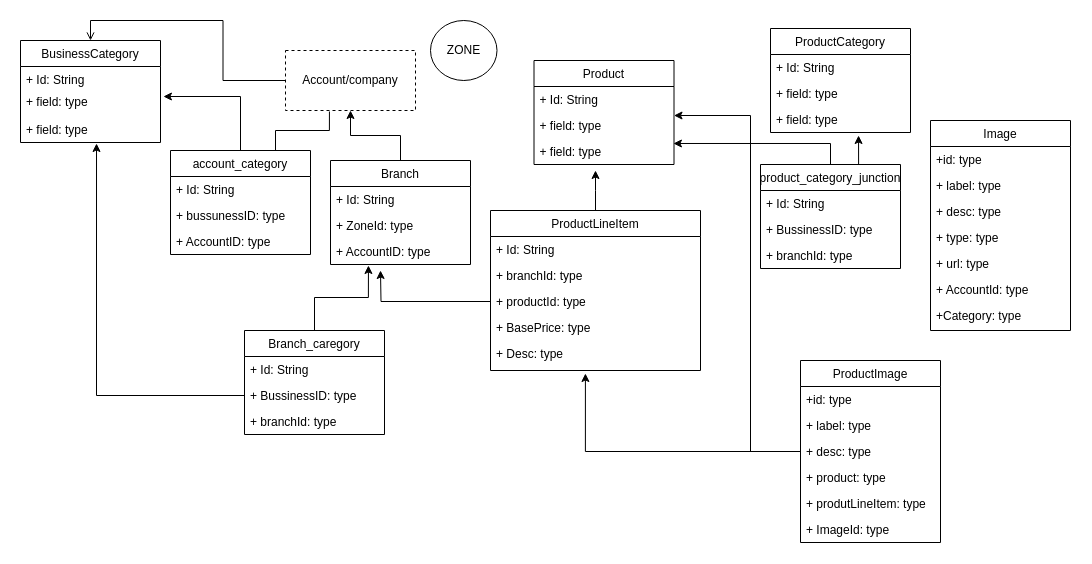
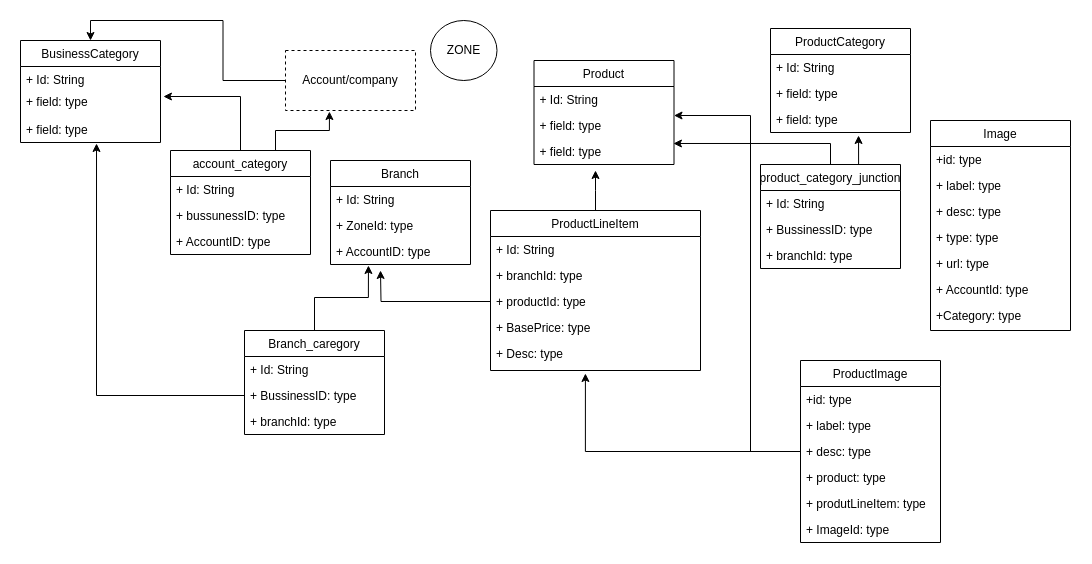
edge "Account/company" -> "BusinessCategory": arrowhead open -> classic
edge "Account/company" -- "account_category": arrowhead none -> classic
edge "Branch" -> "Account/company": removed
